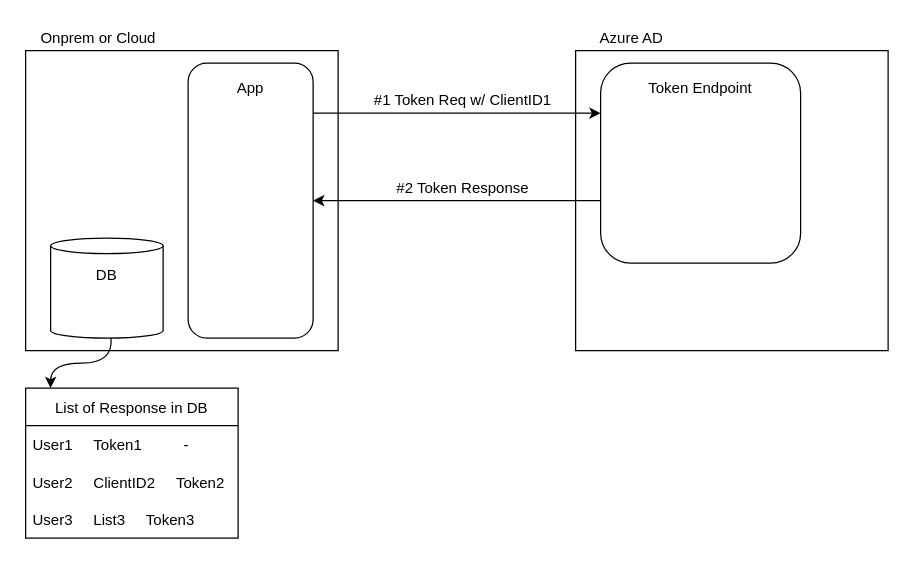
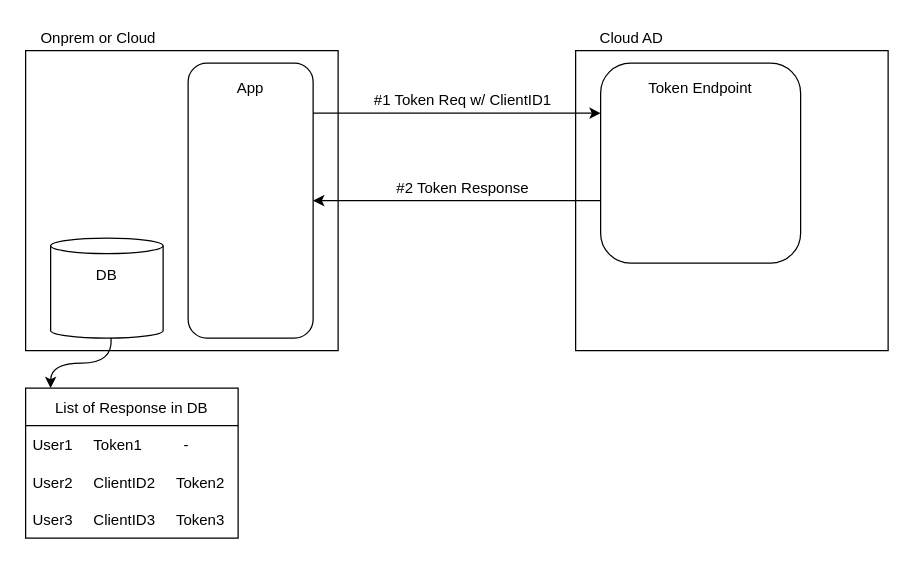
node "Azure AD": label "Azure AD" -> "Cloud AD"
node "User3 List3 Token3": label "User3 List3 Token3" -> "User3 ClientID3 Token3"
